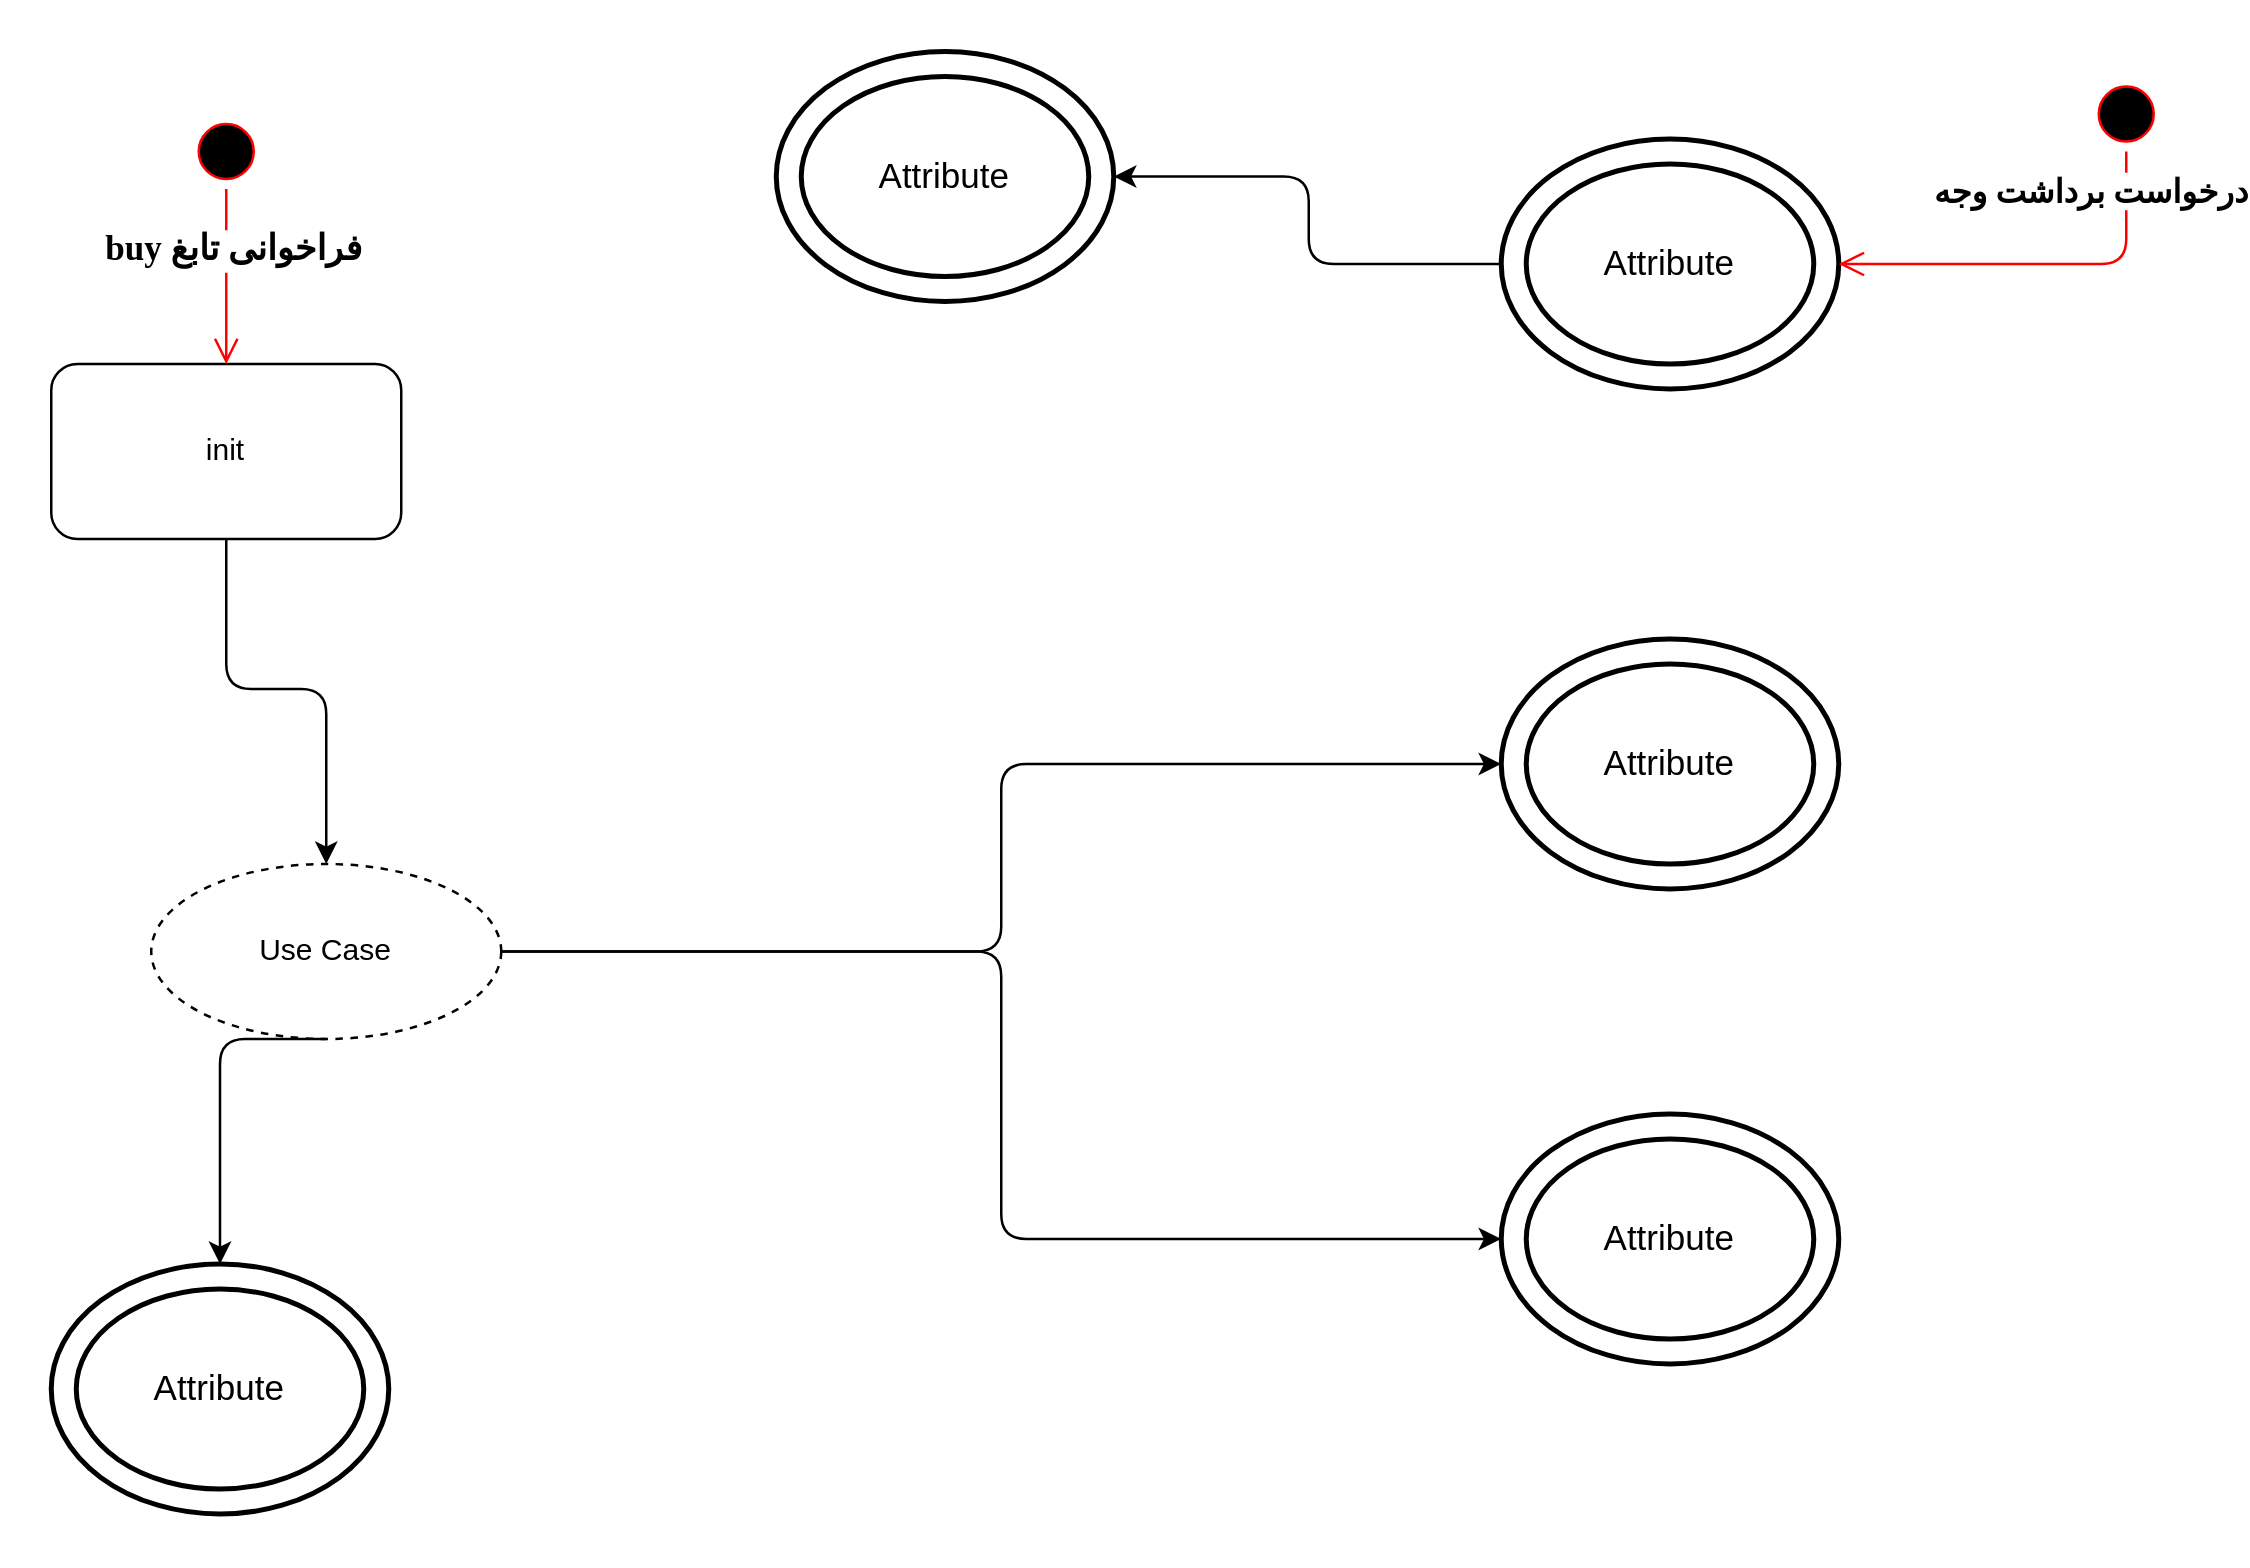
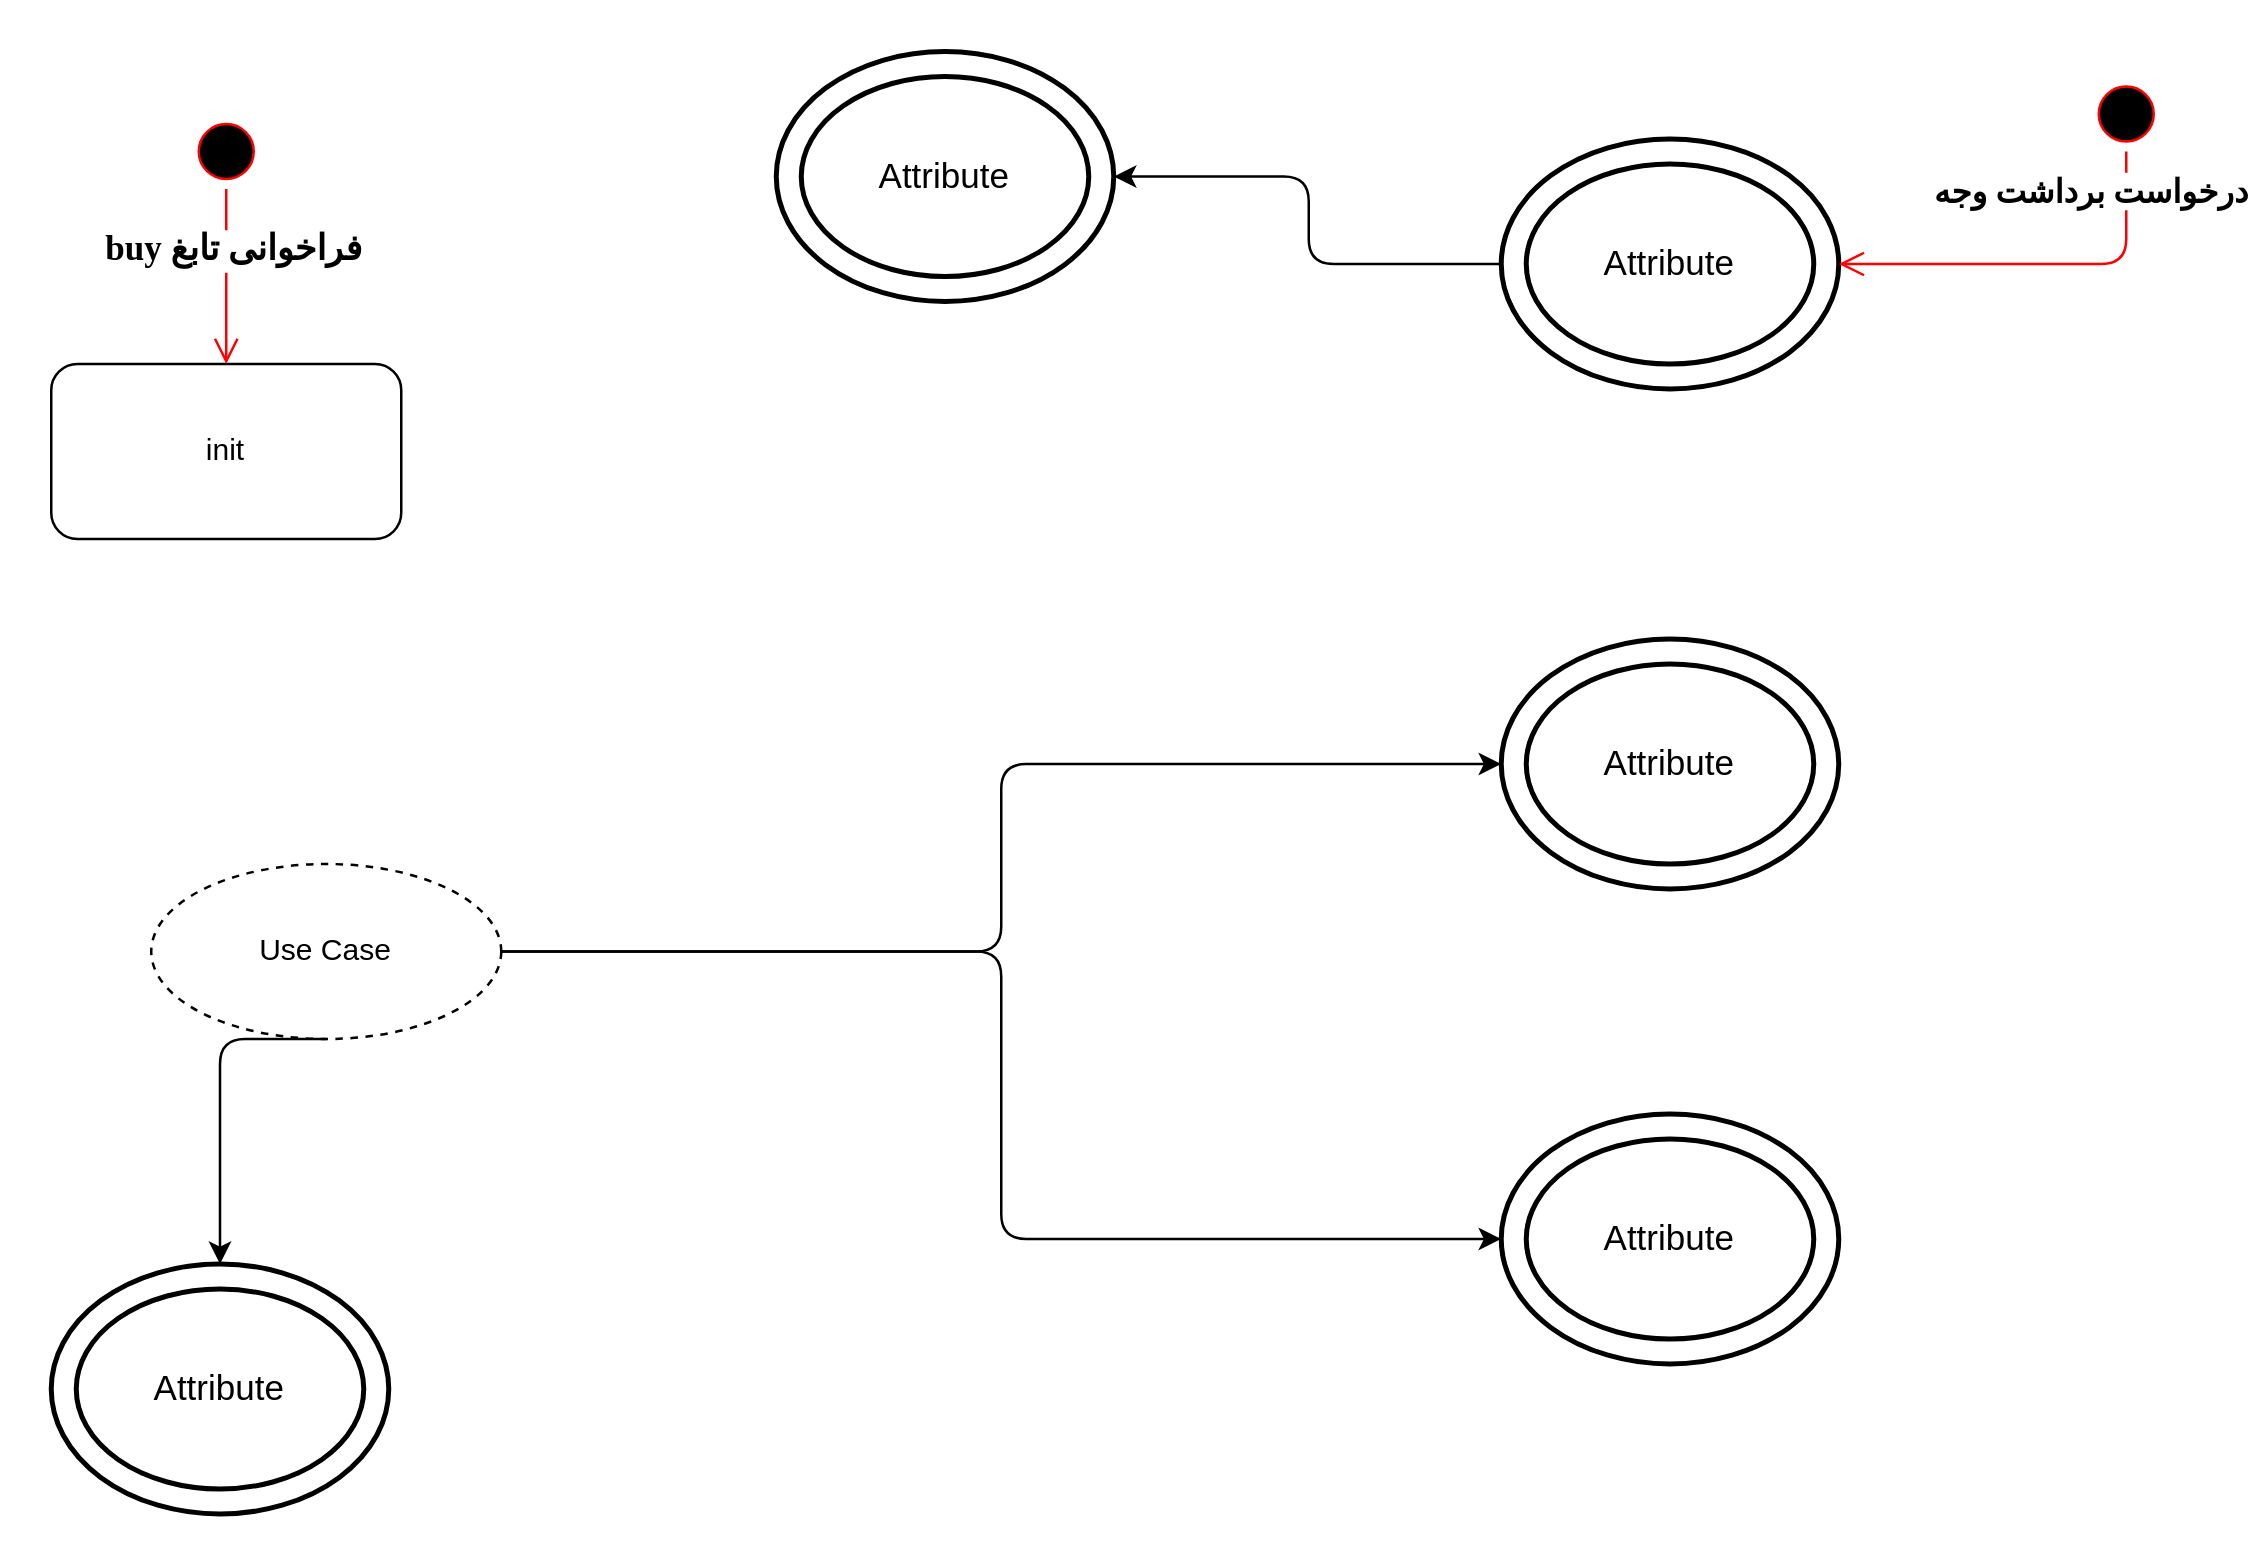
edge "init" -> "Use Case": removed
